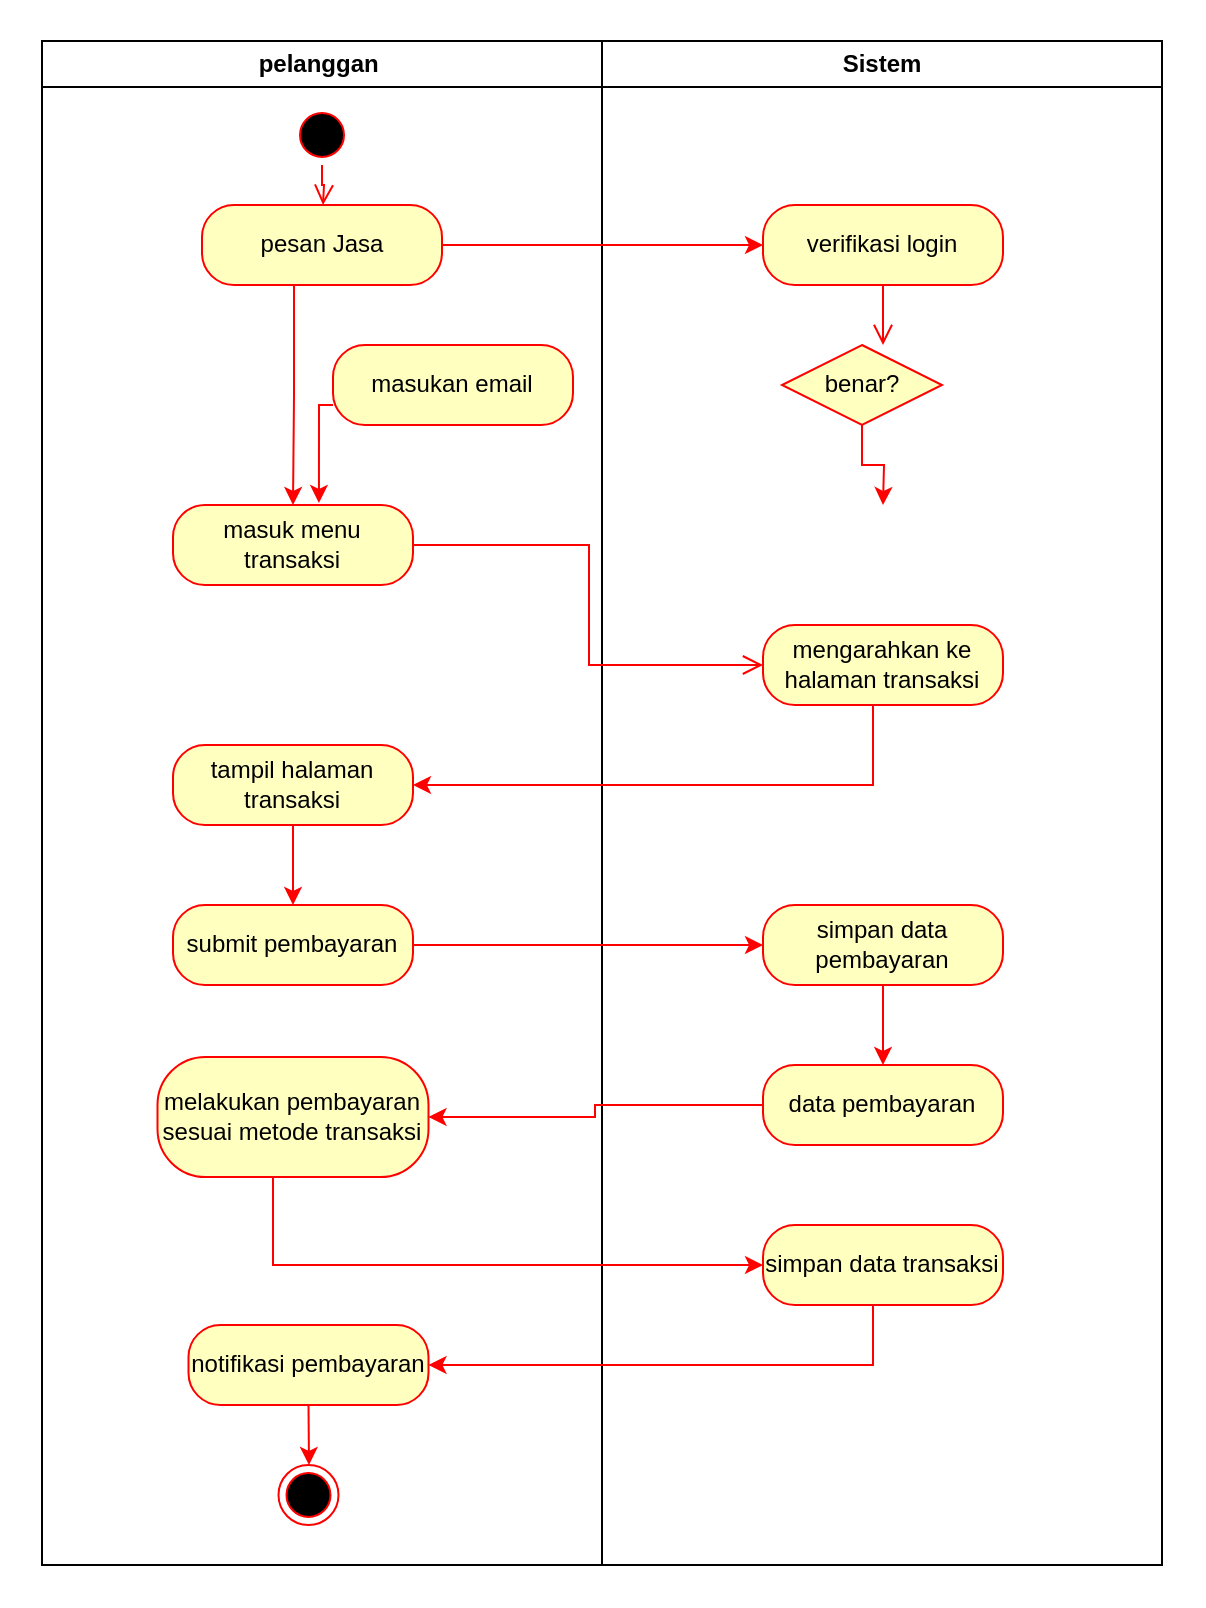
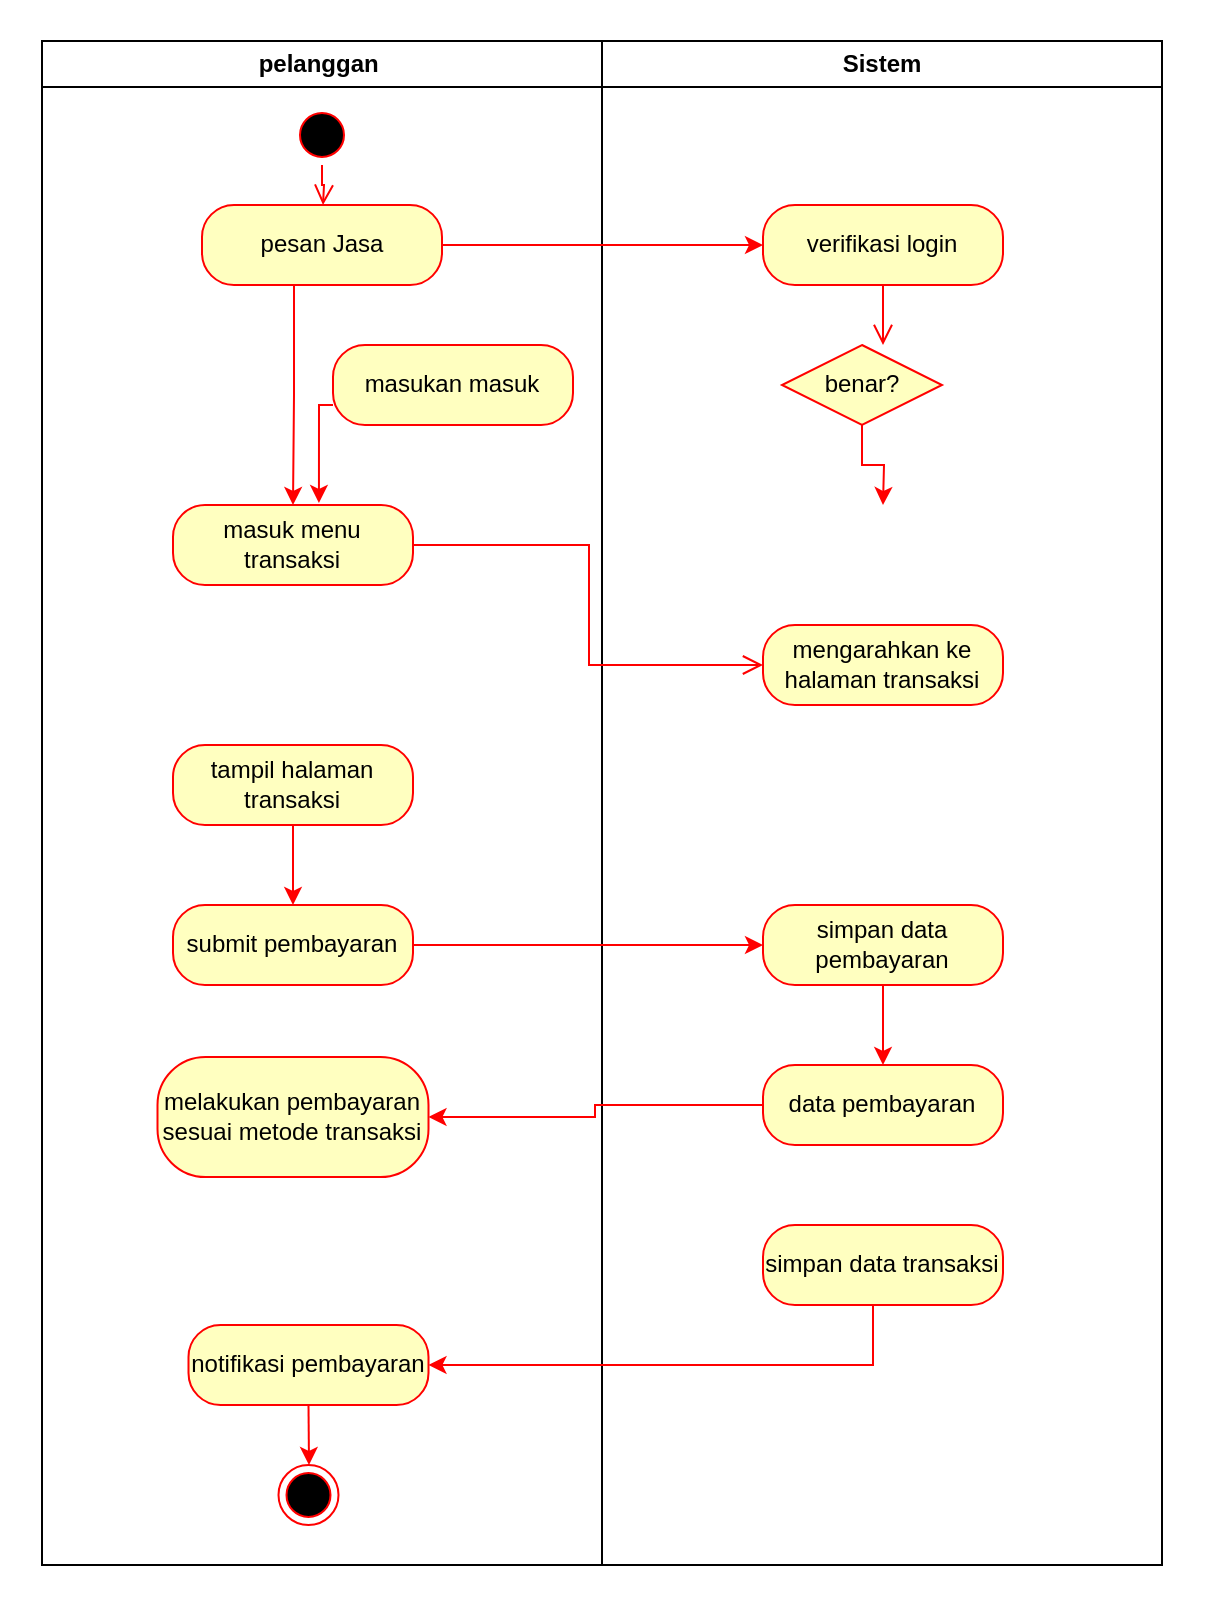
node "masukan email": label "masukan email" -> "masukan masuk"
edge "mengarahkan ke halaman transaksi" -> "tampil halaman transaksi": removed
edge "melakukan pembayaran sesuai metode transaksi" -> "simpan data transaksi": removed
